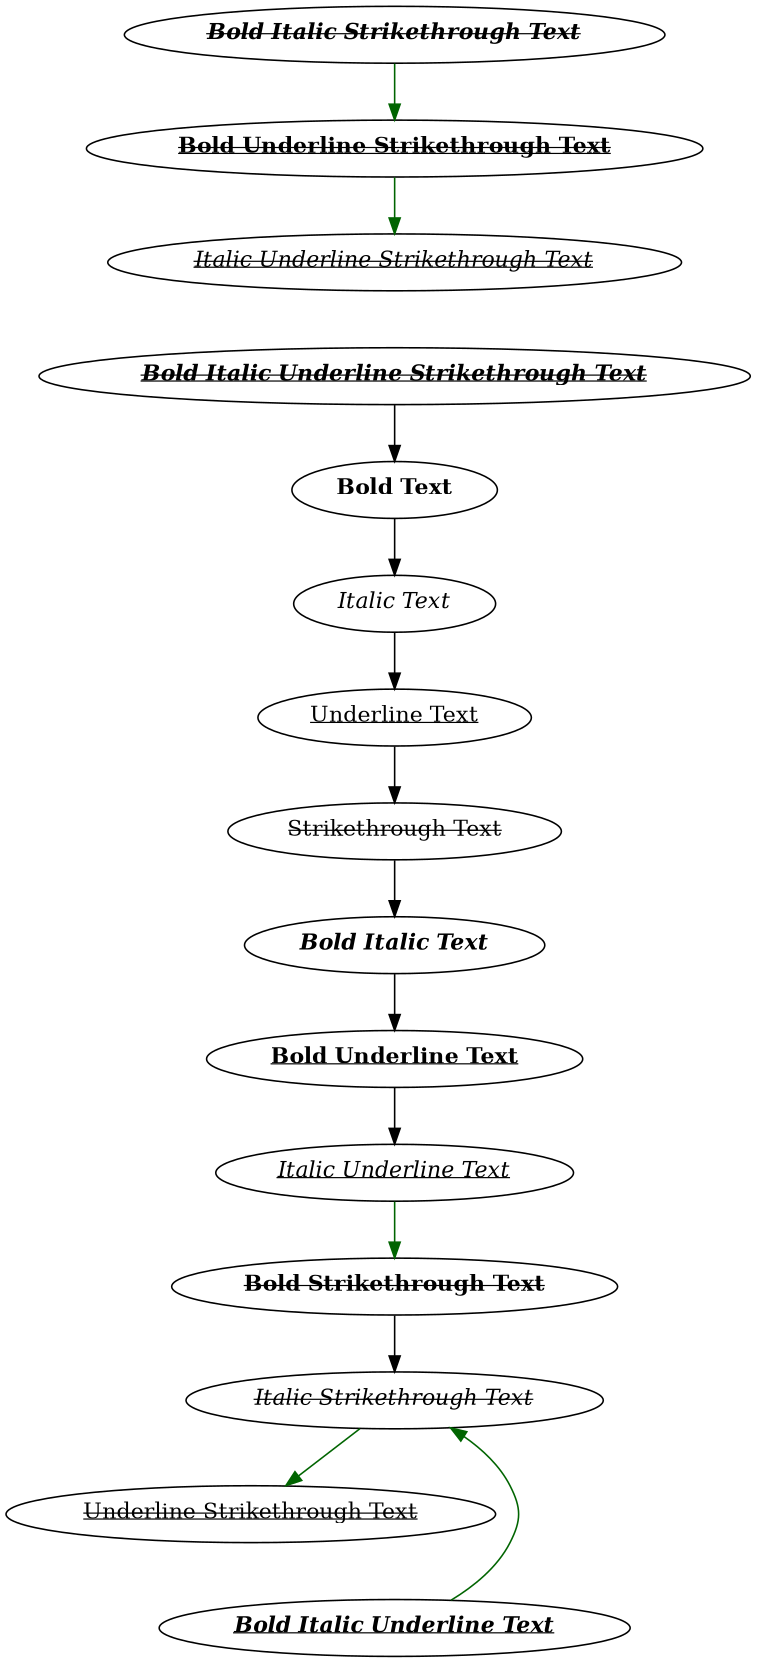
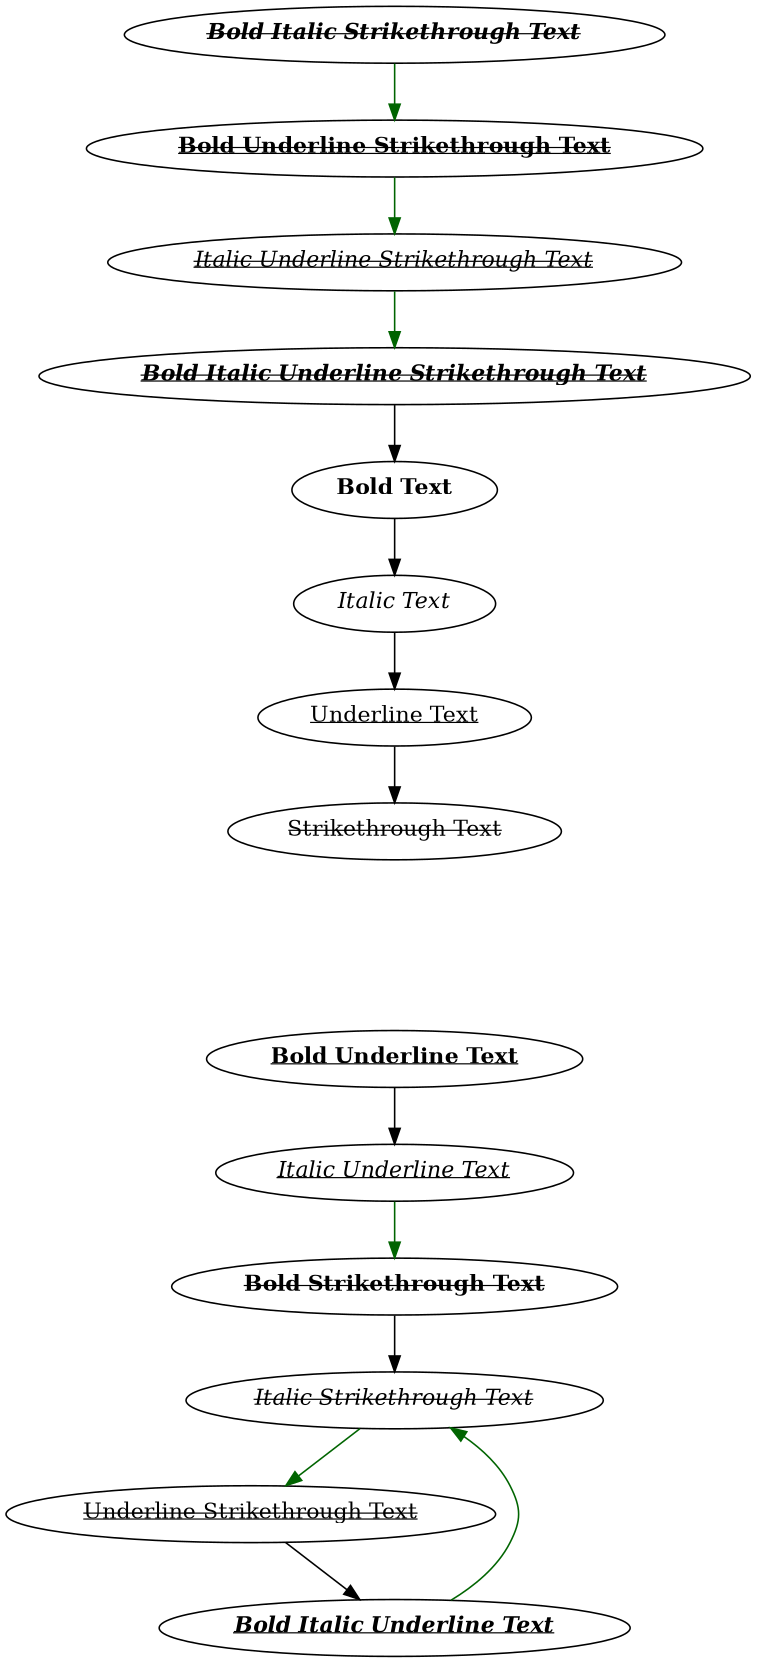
edge "Italic Underline Strikethrough Text" -> "Bold Italic Underline Strikethrough Text": added
node "Bold Italic Text": removed
edge "Underline Strikethrough Text" -> "Bold Italic Underline Text": added
